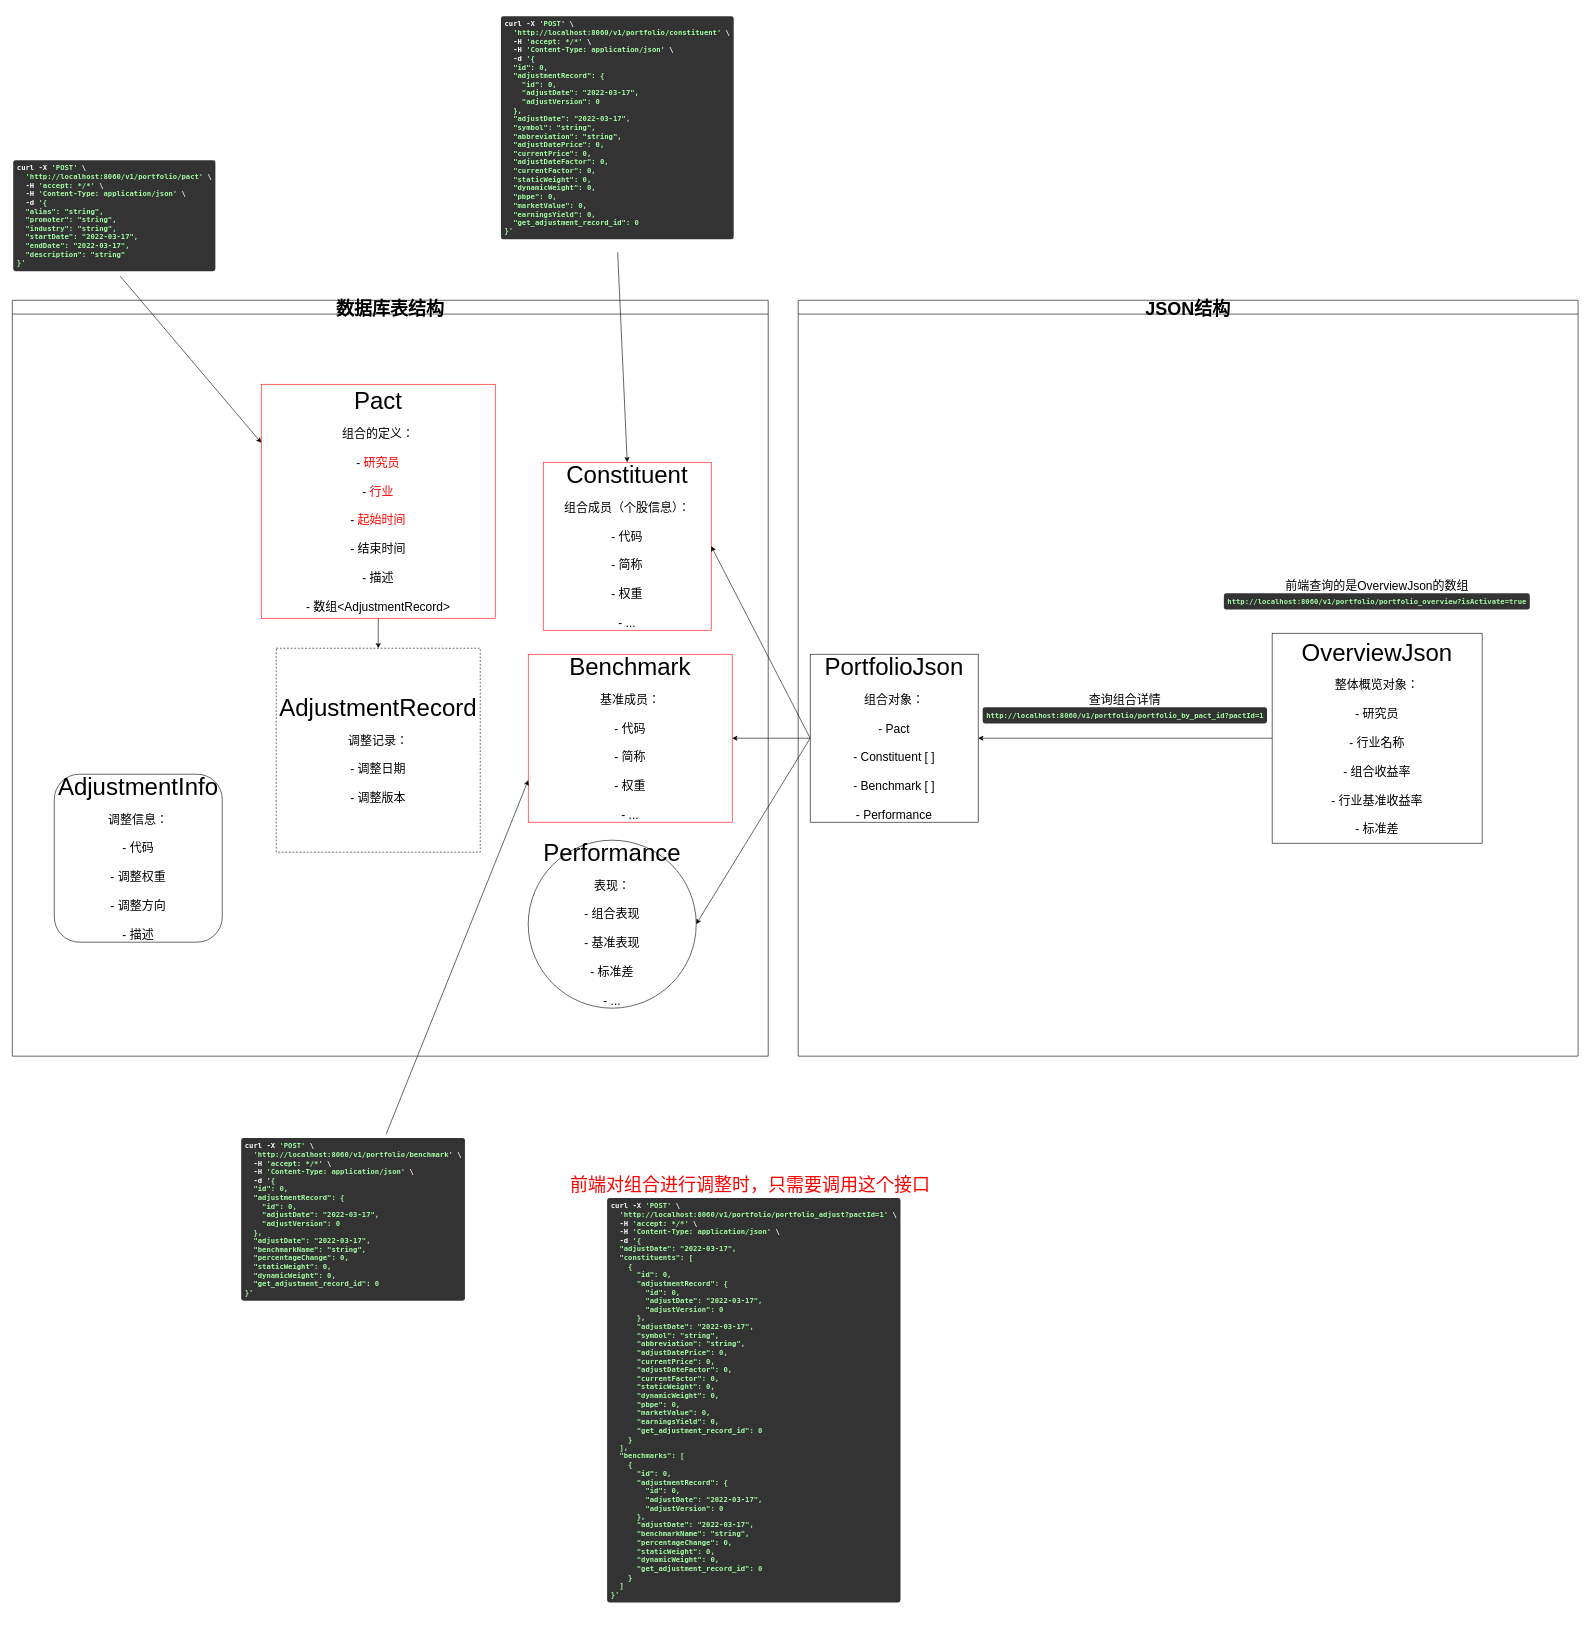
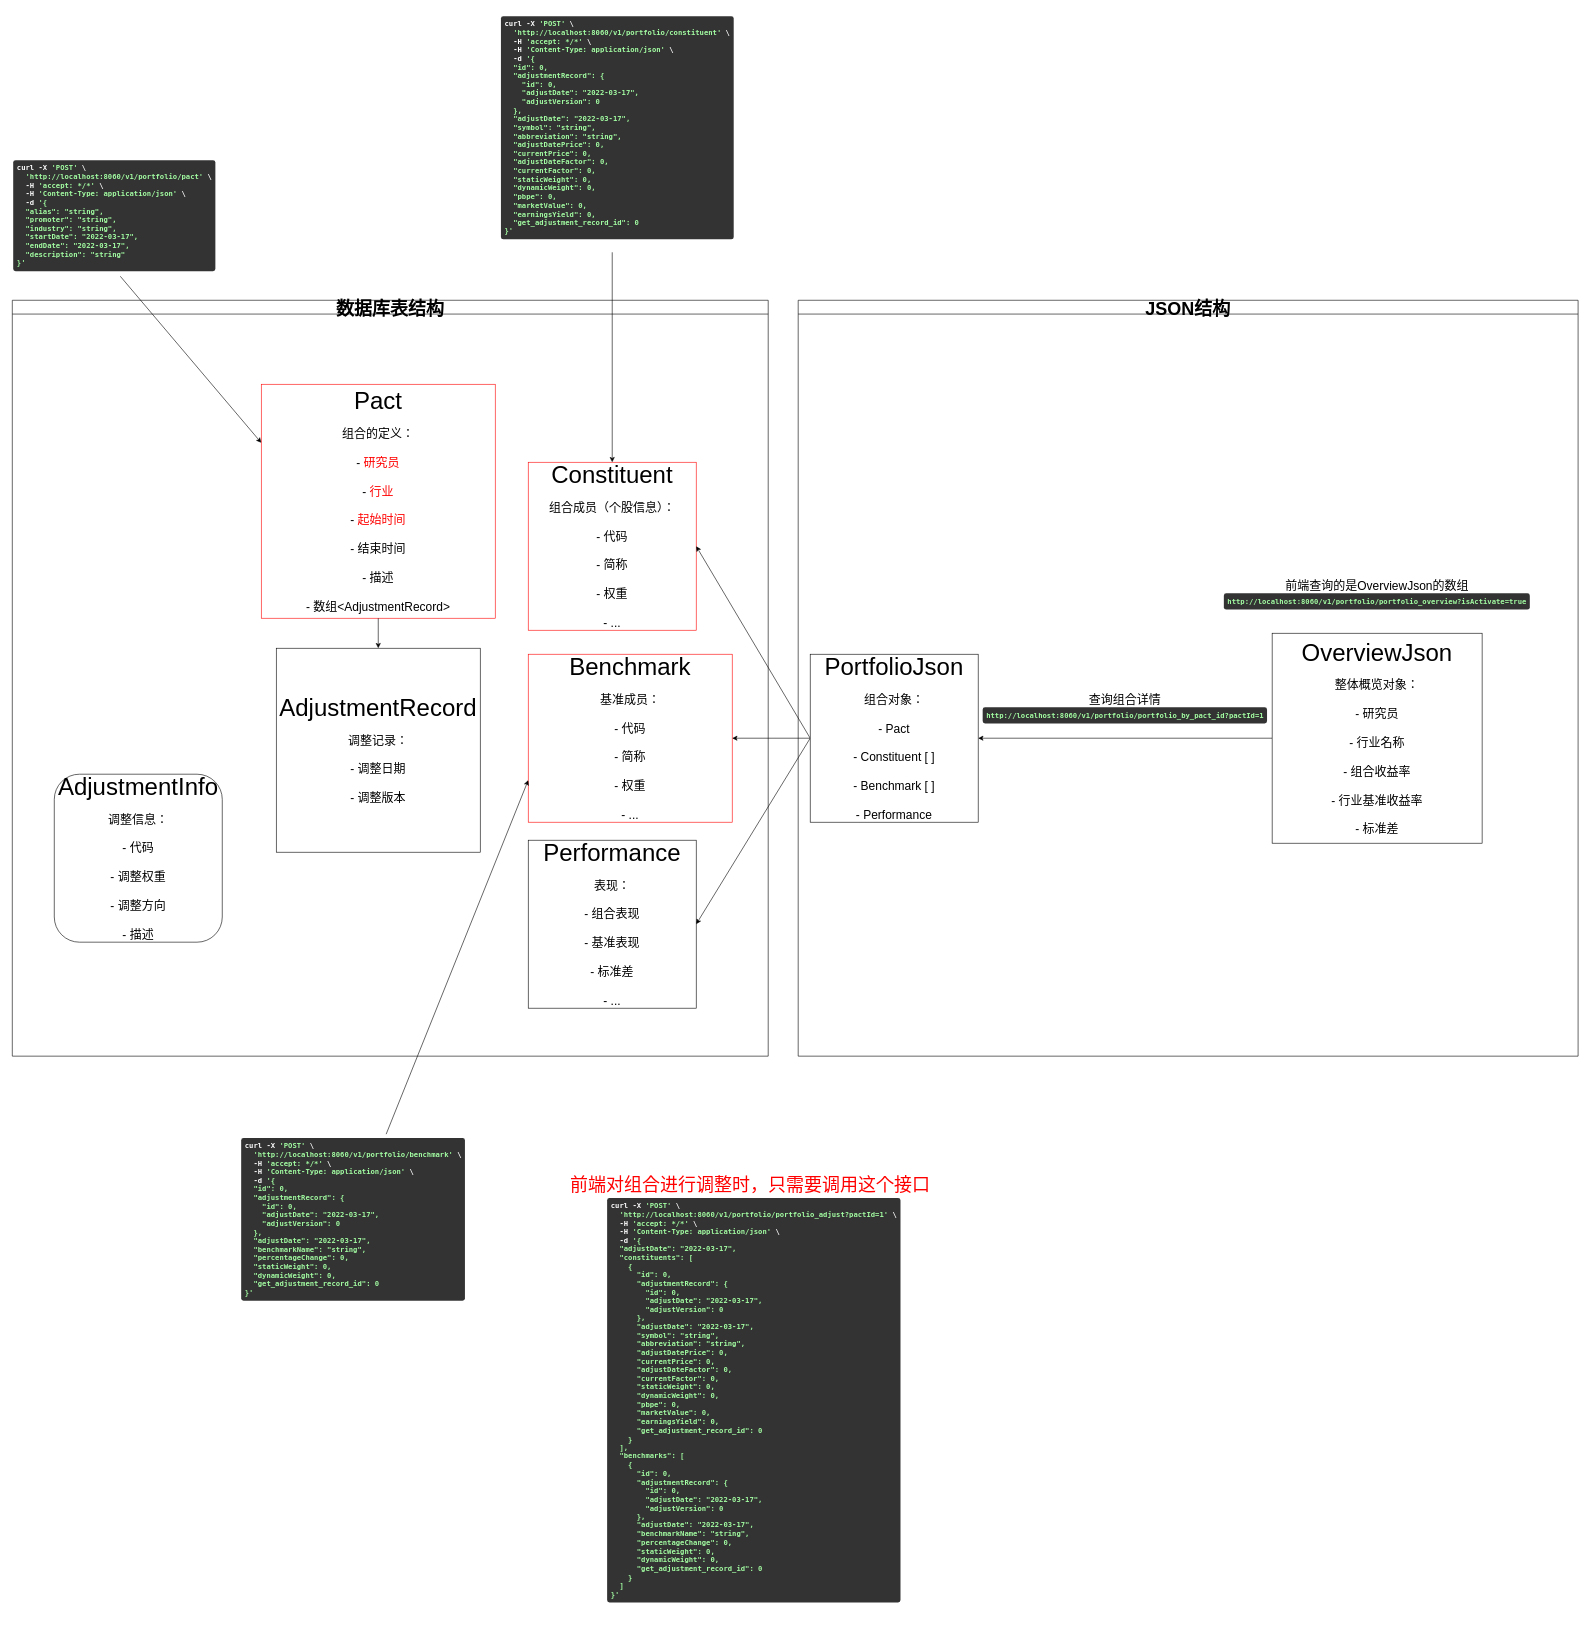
node "Constituent 组合成员（个股信息）： - 代码 - 简称 - 权重 - ...": moved (627, 546) -> (612, 546)
node "AdjustmentRecord 调整记录： - 调整日期 - 调整版本": style dashed -> solid
node "Performance 表现： - 组合表现 - 基准表现 - 标准差 - ...": shape ellipse -> rectangle
